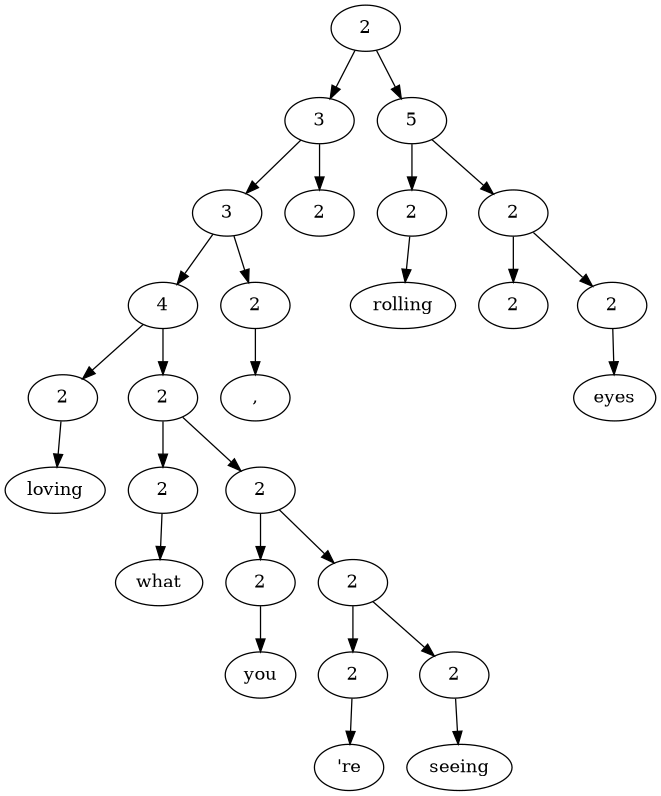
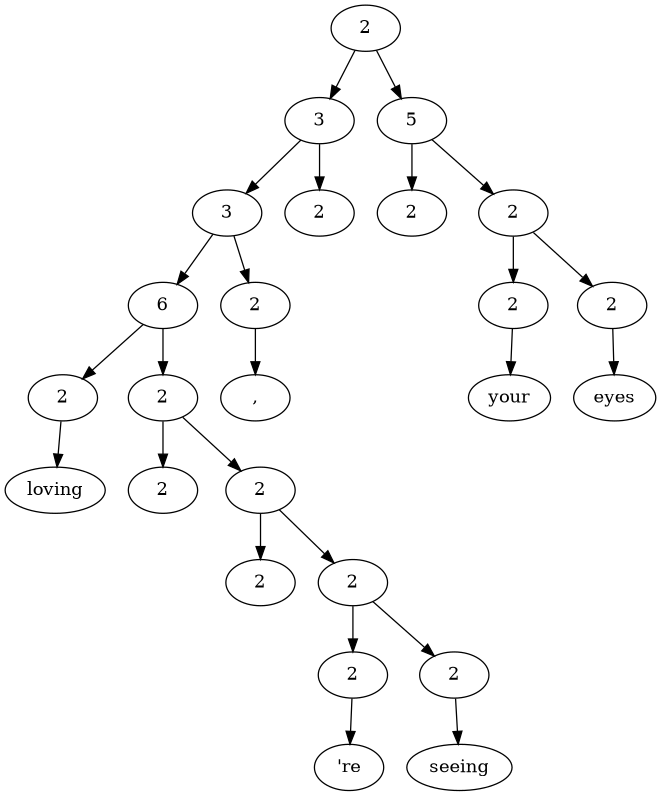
node "4": label "4" -> "6"
node "rolling": removed
node "your": added
node "what": removed
node "you": removed
